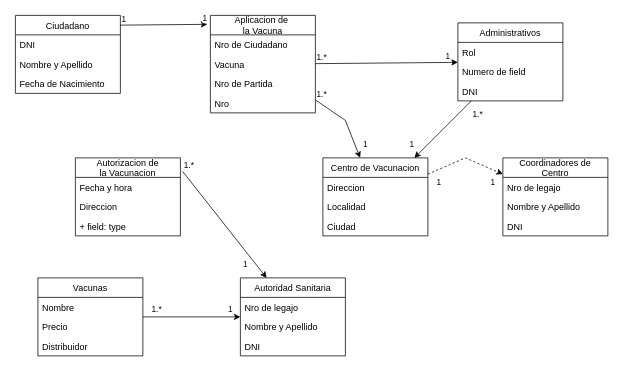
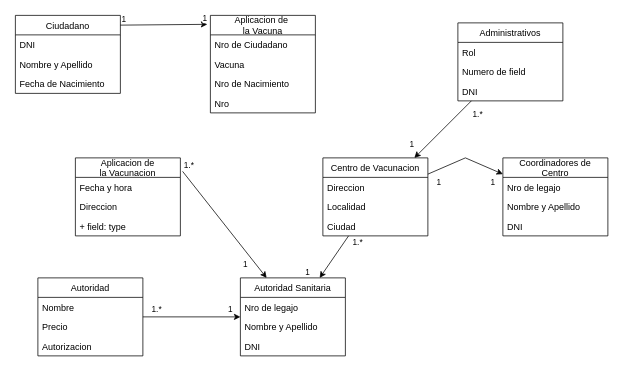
edge "Aplicacion de la Vacuna" -> "Administrativos": removed, labels "1.*", "1"
node "Nro de Partida": label "Nro de Partida" -> "Nro de Nacimiento"
edge "Aplicacion de la Vacuna" -> "Centro de Vacunacion": removed, labels "1.*", "1"
edge "Centro de Vacunacion" -> "Coordinadores de Centro": style dashed -> solid
node "Autorizacion de la Vacunacion": label "Autorizacion de la Vacunacion" -> "Aplicacion de la Vacunacion"
edge "Centro de Vacunacion" -> "Autoridad Sanitaria": added, labels "1.*", "1"
node "Vacunas": label "Vacunas" -> "Autoridad"
node "Distribuidor": label "Distribuidor" -> "Autorizacion"
